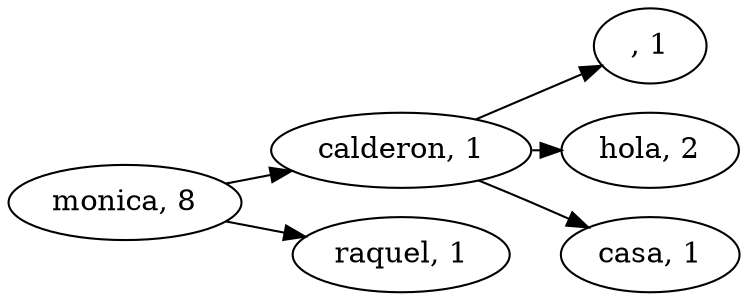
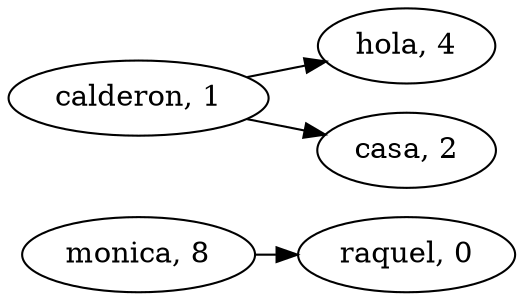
node ", 1": removed
node "hola, 2": label "hola, 2" -> "hola, 4"
edge "calderon, 1" -- "monica, 8": removed
node "raquel, 1": label "raquel, 1" -> "raquel, 0"
node "casa, 1": label "casa, 1" -> "casa, 2"
